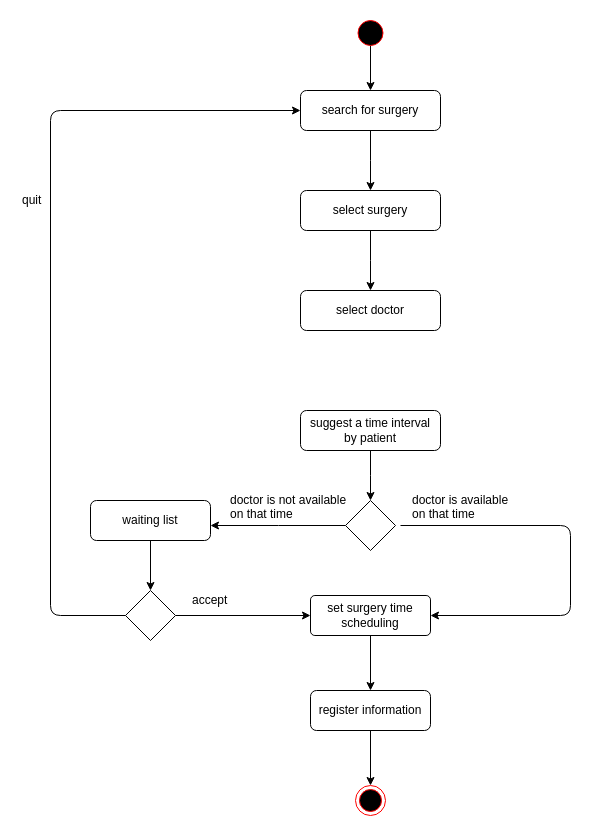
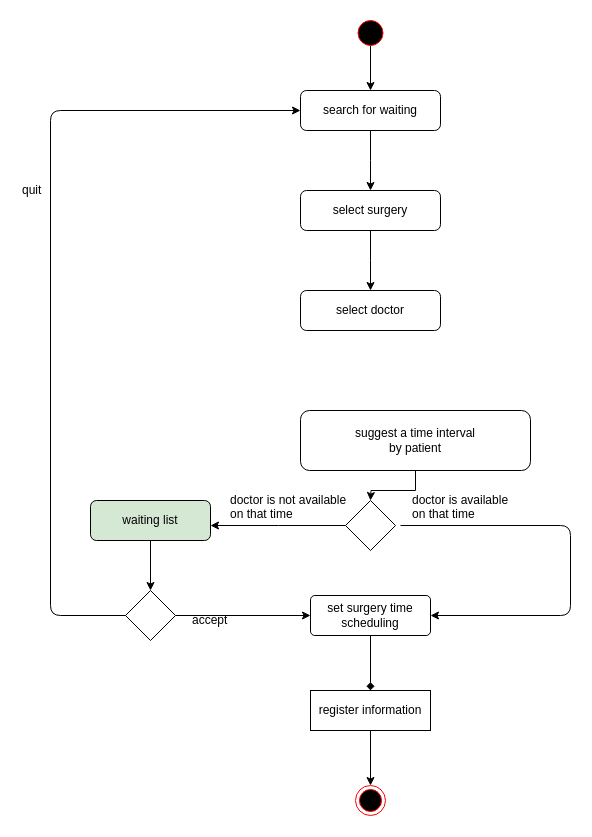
node "search for surgery": label "search for surgery" -> "search for waiting"
node "quit": moved (36, 201) -> (36, 191)
node "suggest a time interval by patient": size 140x40 -> 230x60
node "waiting list": fillcolor #ffffff -> #d5e8d4
node "accept": moved (216, 601) -> (216, 621)
edge "set surgery time scheduling" -> "register information": arrowhead classic -> diamond
node "register information": shape rounded rectangle -> rectangle
